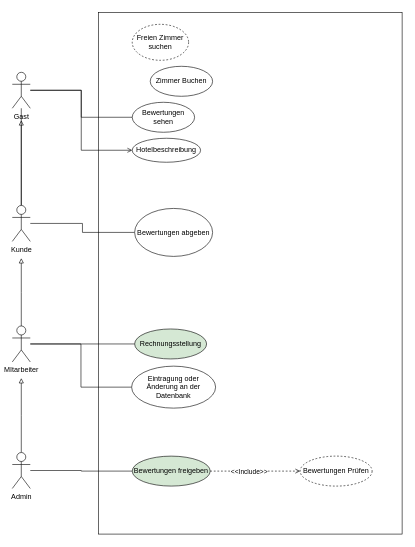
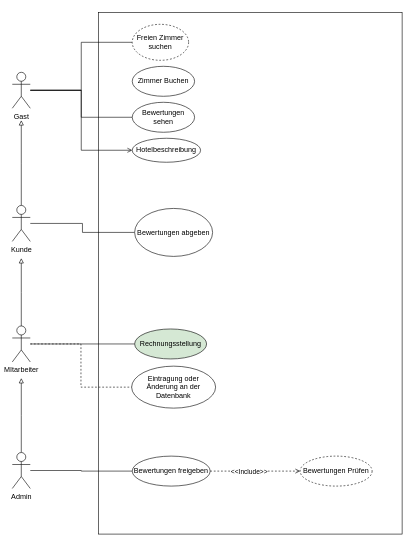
node "Zimmer Buchen": moved (182, 81) -> (164, 81)
edge "Gast" -- "Kunde": now "Gast" -- "Freien Zimmer suchen"
edge "MItarbeiter" -- "Eintragung oder Änderung an der Datenbank": style solid -> dashed
node "Bewertungen freigeben": fillcolor #d5e8d4 -> #ffffff
